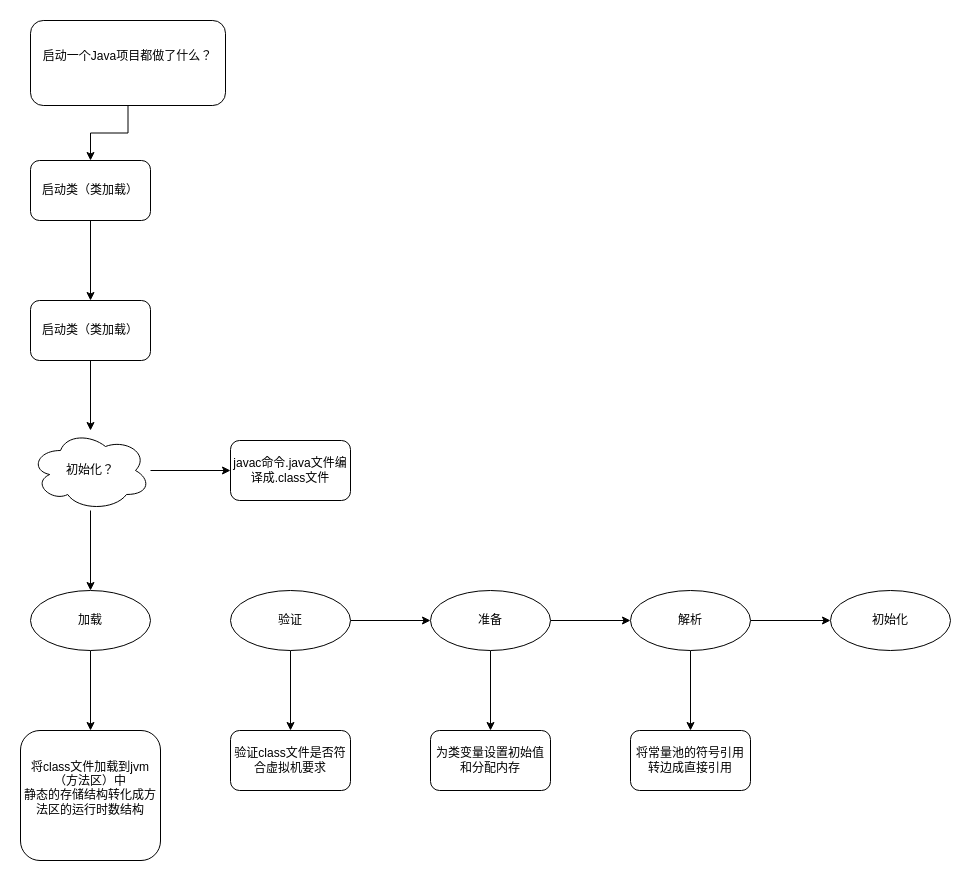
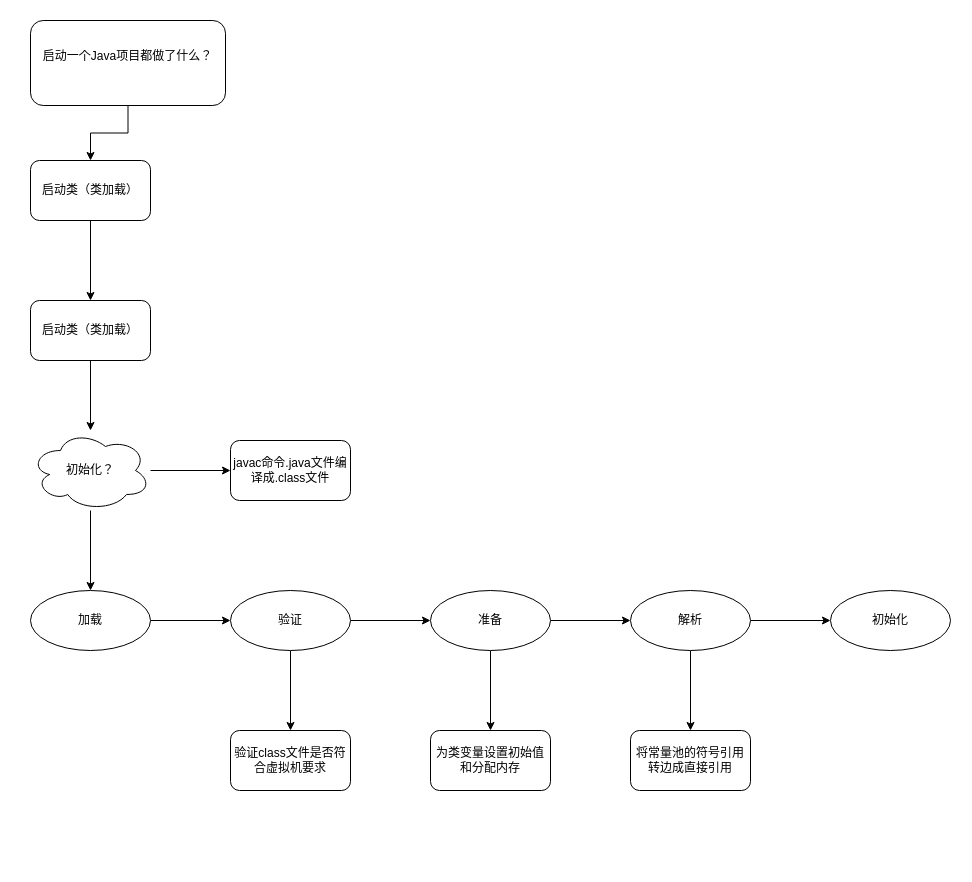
edge "加载" -> "验证": added
edge "加载" -> "将class文件加载到jvm（方法区）中 静态的存储结构转化成方法区的运行时数结构": removed
node "将class文件加载到jvm（方法区）中 静态的存储结构转化成方法区的运行时数结构": removed
